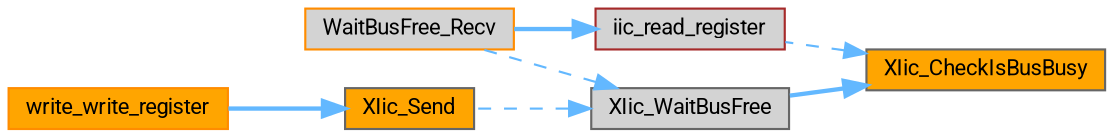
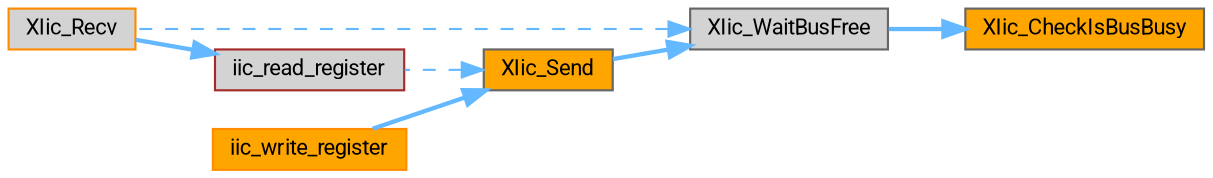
node "WaitBusFree_Recv": label "WaitBusFree_Recv" -> "XIic_Recv"
edge "iic_read_register" -> "XIic_CheckIsBusBusy": now "iic_read_register" -> "XIic_Send"
node "write_write_register": label "write_write_register" -> "iic_write_register"
edge "XIic_Send" -> "XIic_WaitBusFree": style dashed -> bold
